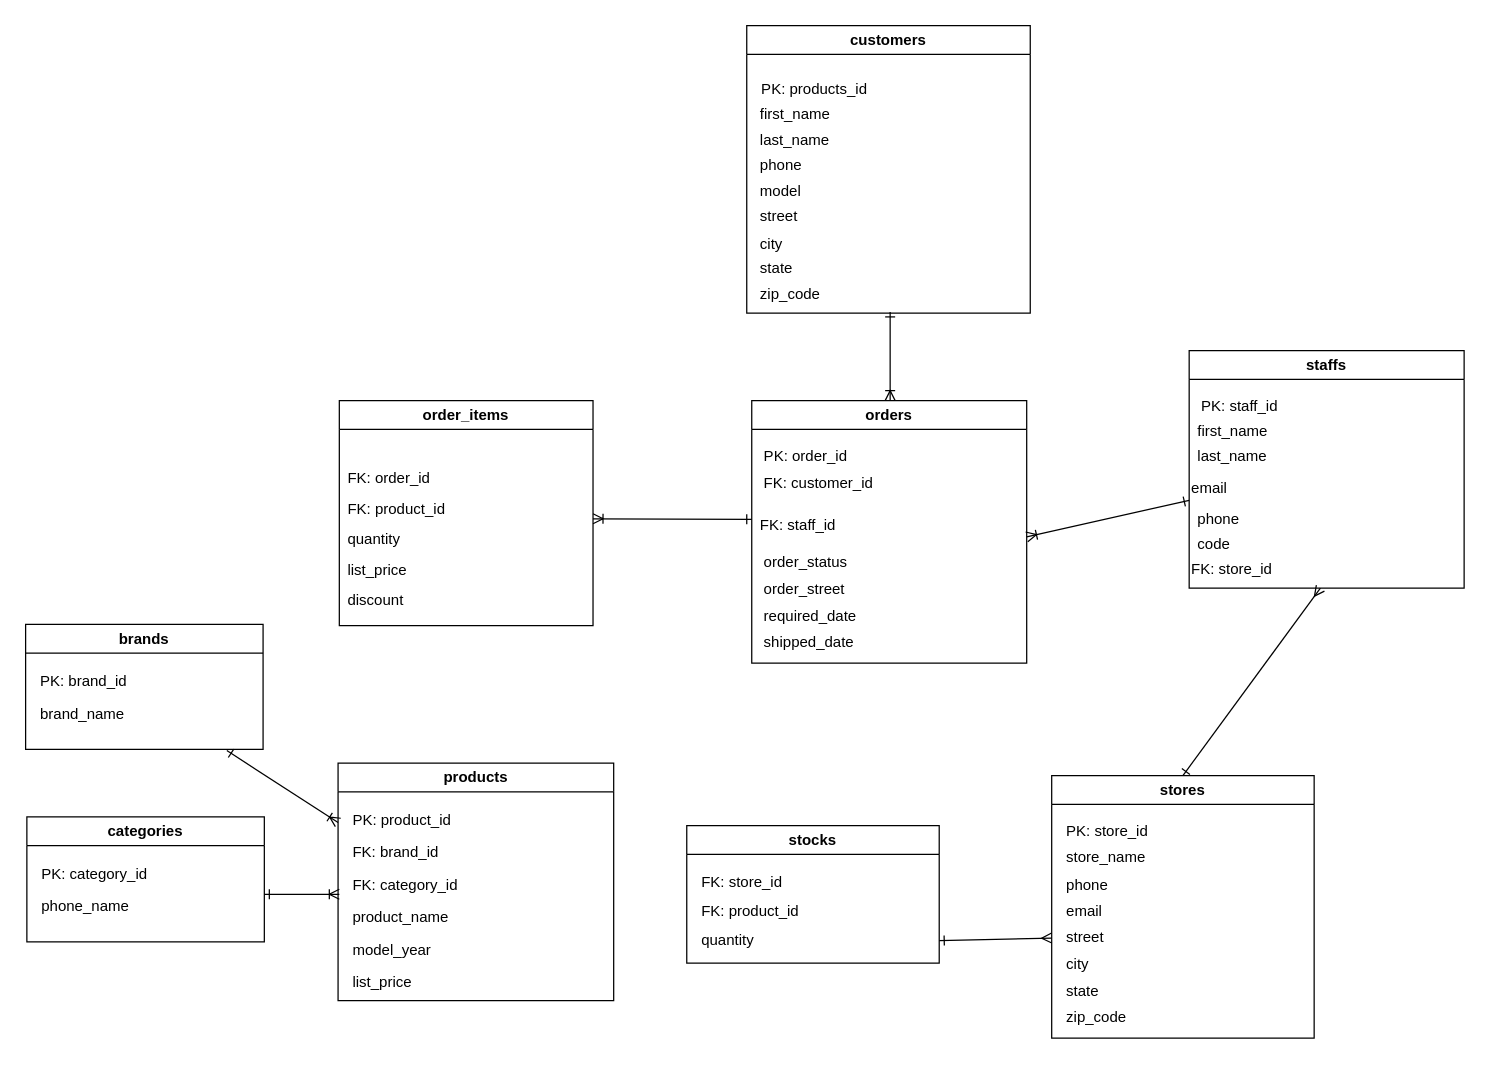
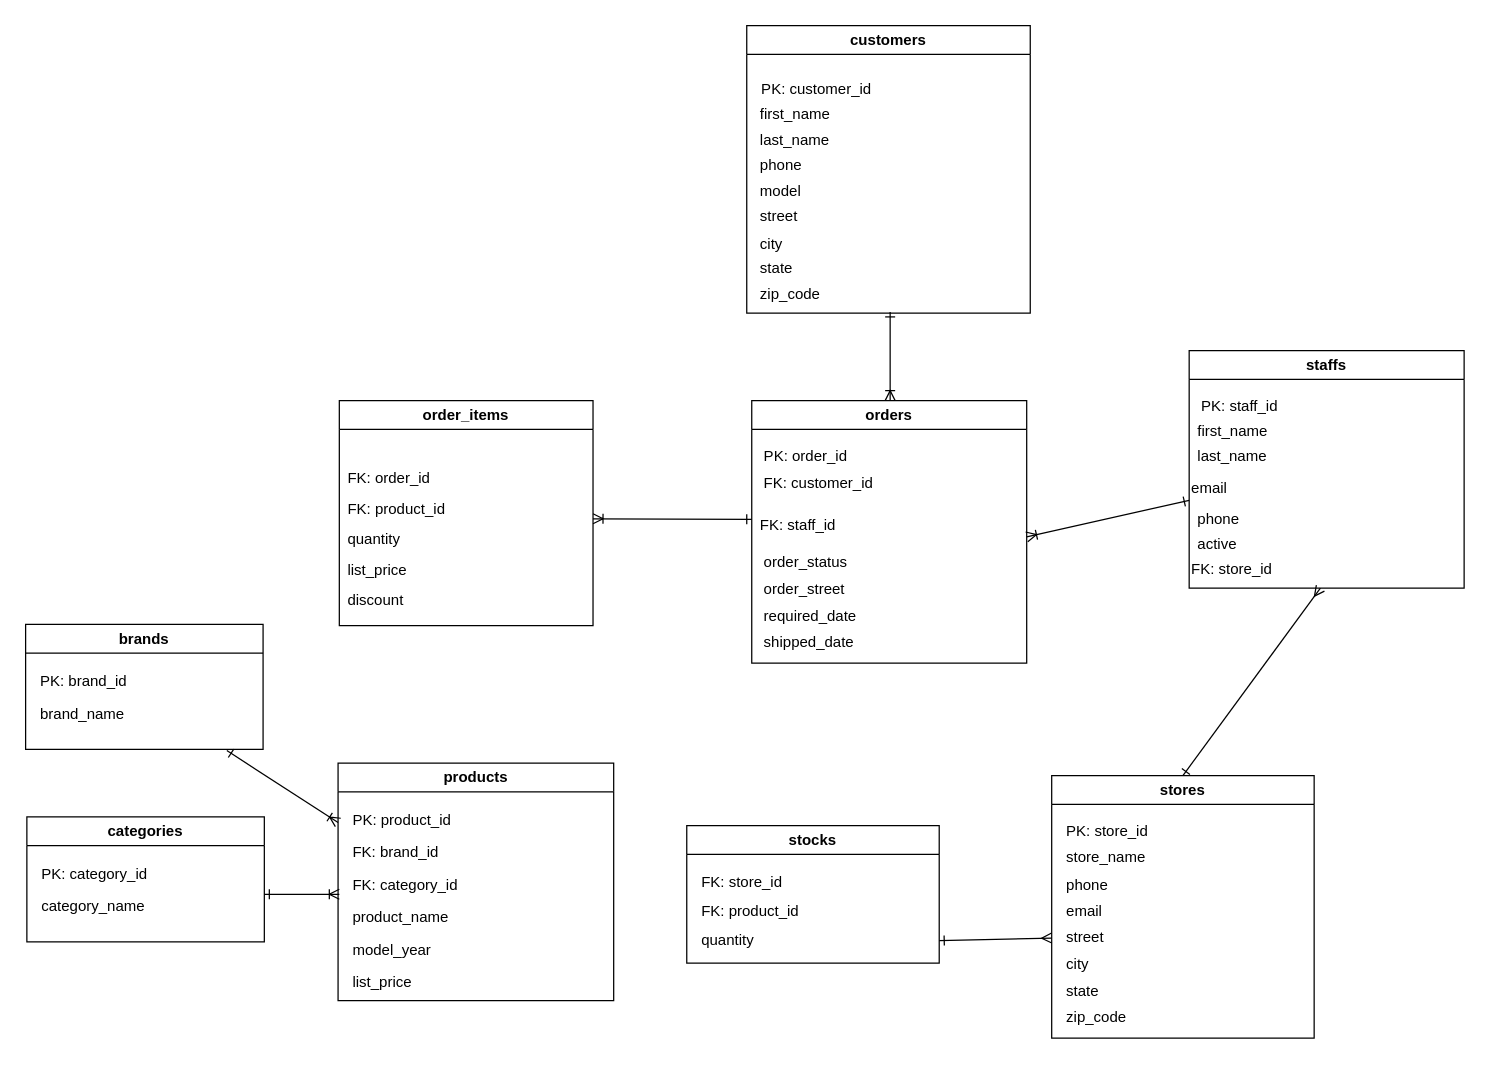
node "PK: products_id": label "PK: products_id" -> "PK: customer_id"
node "code": label "code" -> "active"
node "phone_name": label "phone_name" -> "category_name"
